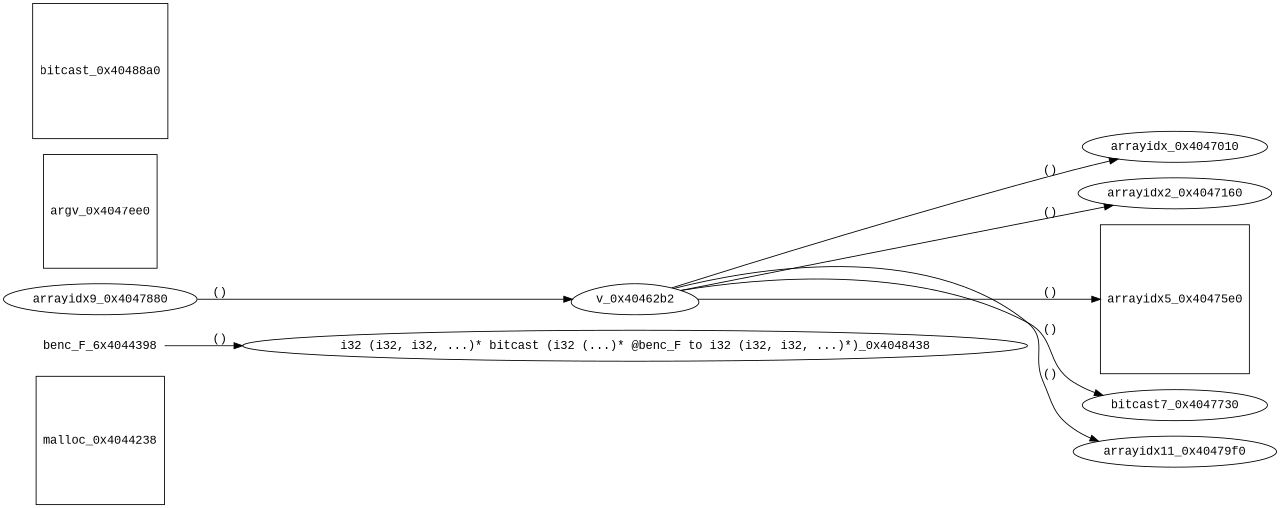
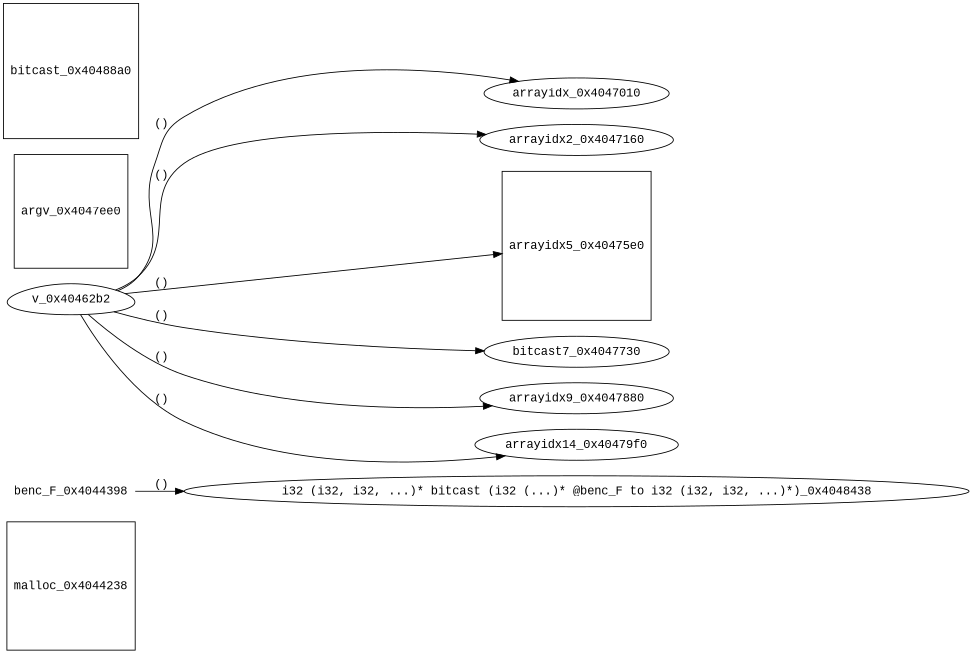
edge "arrayidx9_0x4047880" -> "v_0x40462b2": reversed
node "benc_F_6x4044398": label "benc_F_6x4044398" -> "benc_F_0x4044398"
node "arrayidx11_0x40479f0": label "arrayidx11_0x40479f0" -> "arrayidx14_0x40479f0"
